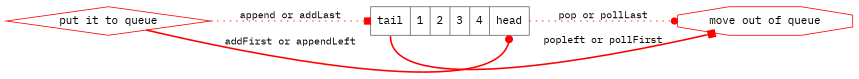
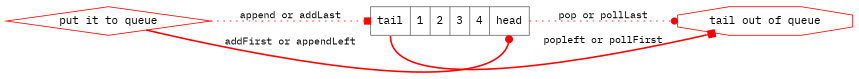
node "move out of queue": label "move out of queue" -> "tail out of queue"
